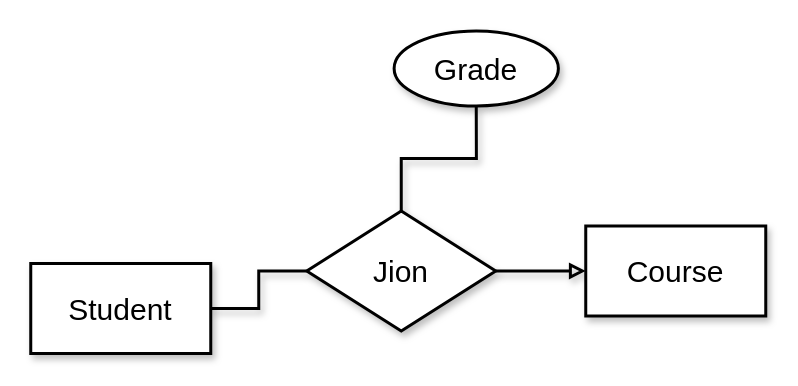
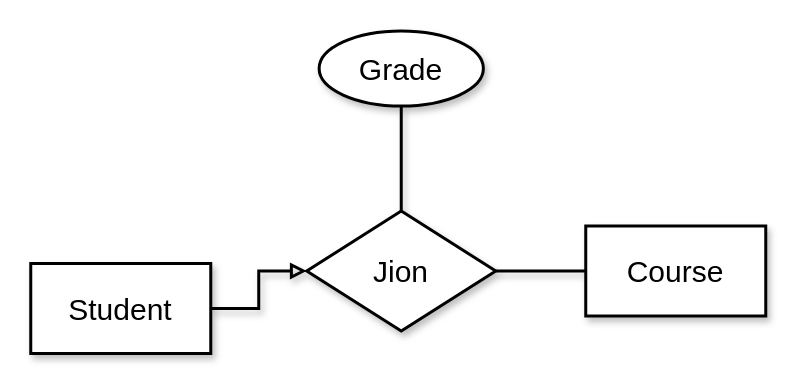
node "Grade": moved (476, 68) -> (401, 68)
edge "Jion" -- "Student": arrowhead none -> block
edge "Jion" -> "Course": arrowhead block -> none
